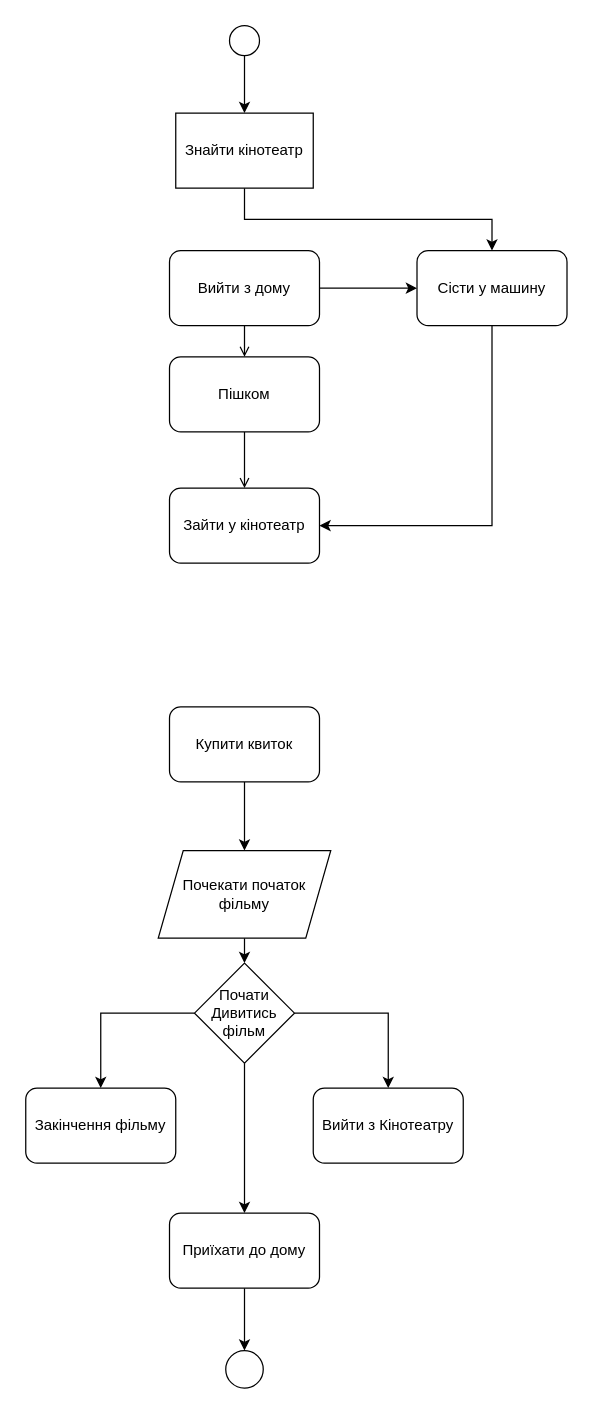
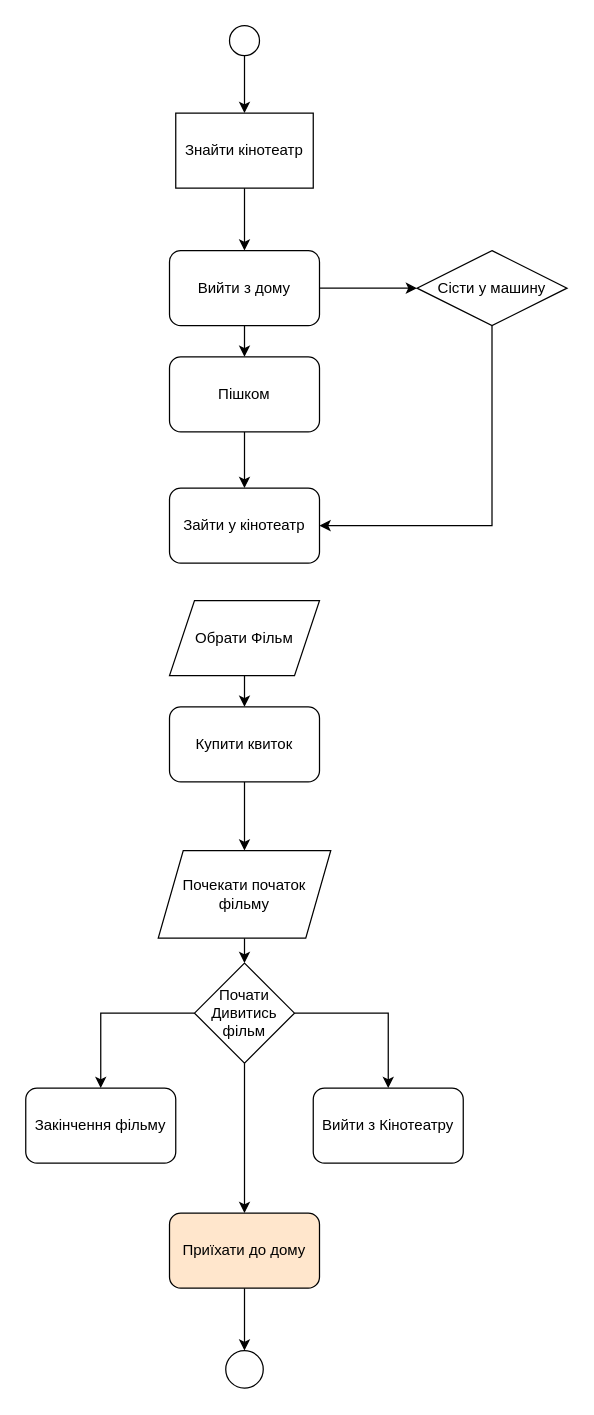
edge "Знайти кінотеатр" -> "Сісти у машину": now "Знайти кінотеатр" -> "Вийти з дому"
node "Сісти у машину": shape rounded rectangle -> diamond
edge "Вийти з дому" -> "Пішком": arrowhead open -> classic
edge "Пішком" -> "Зайти у кінотеатр": arrowhead open -> classic
node "Обрати Фільм": added
edge "Обрати Фільм" -> "Купити квиток": added
node "Приїхати до дому": fillcolor #ffffff -> #ffe6cc
